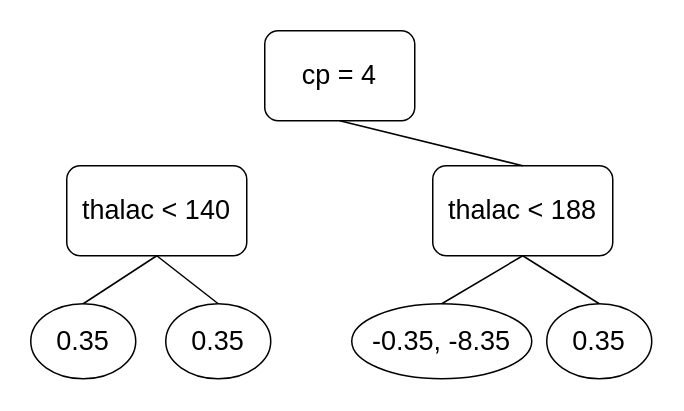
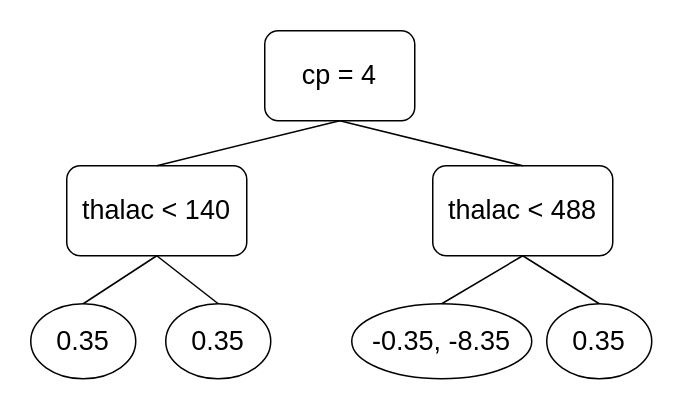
edge "cp = 4" -- "thalac < 140": added
node "thalac < 188": label "thalac < 188" -> "thalac < 488"
